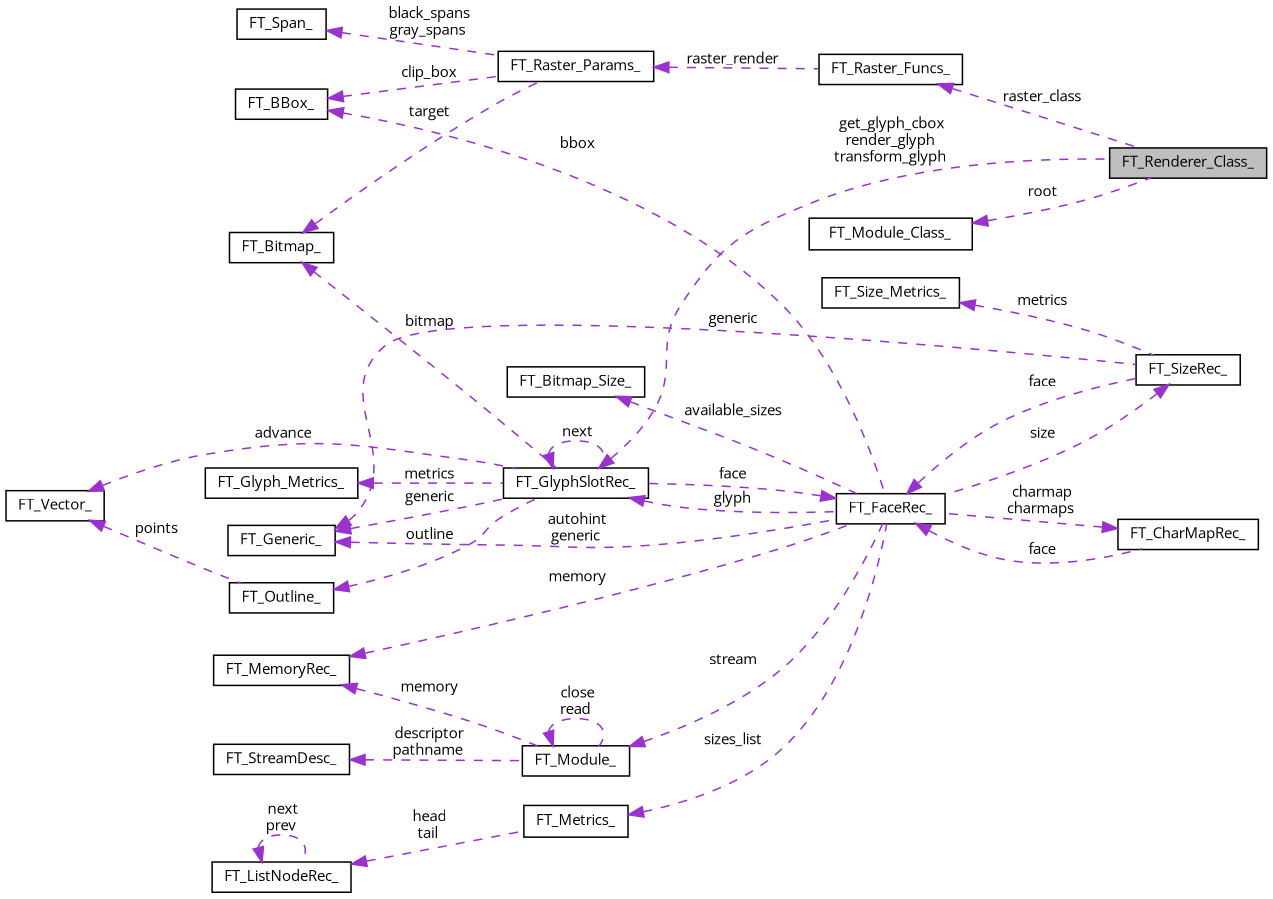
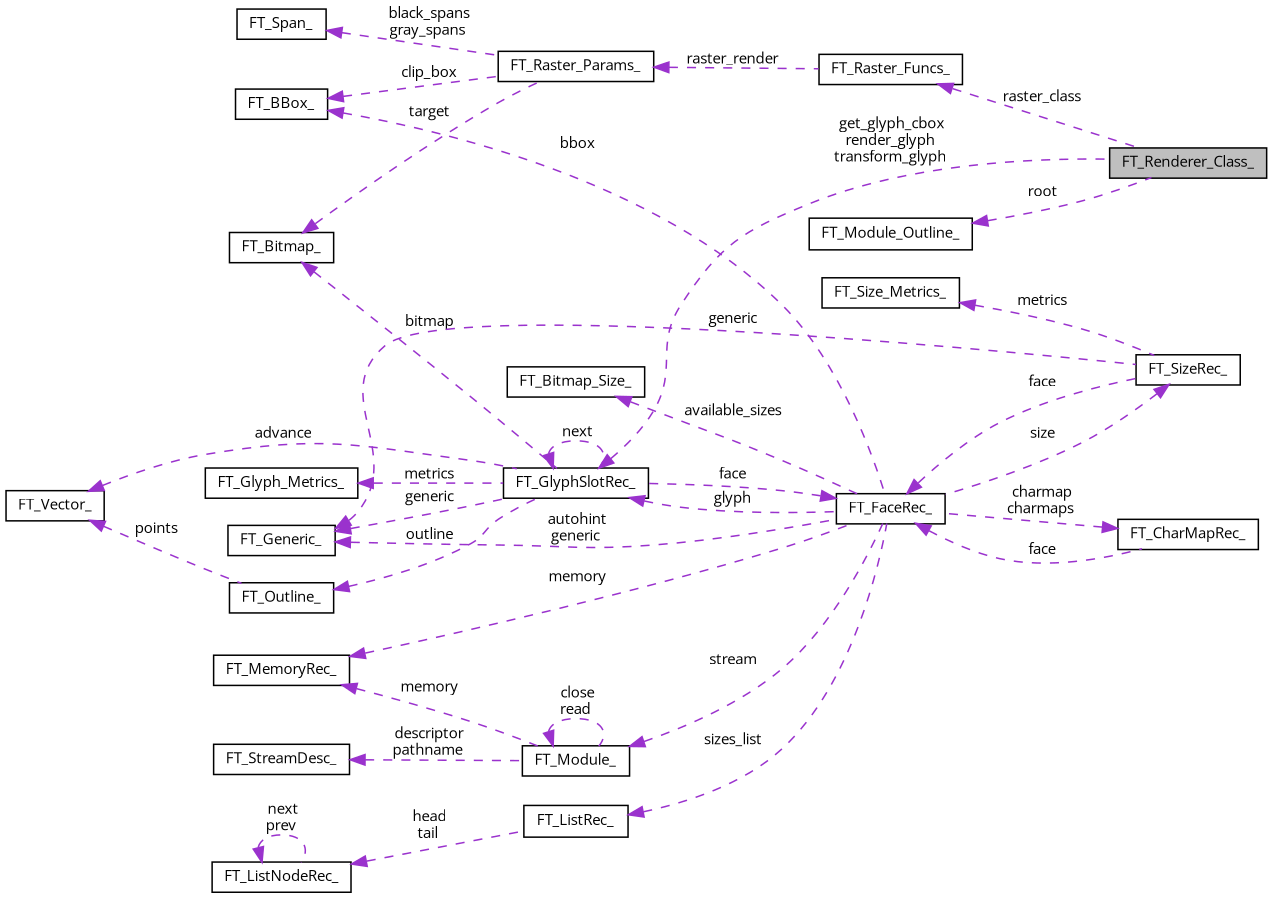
node "FT_Module_Class_": label "FT_Module_Class_" -> "FT_Module_Outline_"
node "FT_Metrics_": label "FT_Metrics_" -> "FT_ListRec_"
